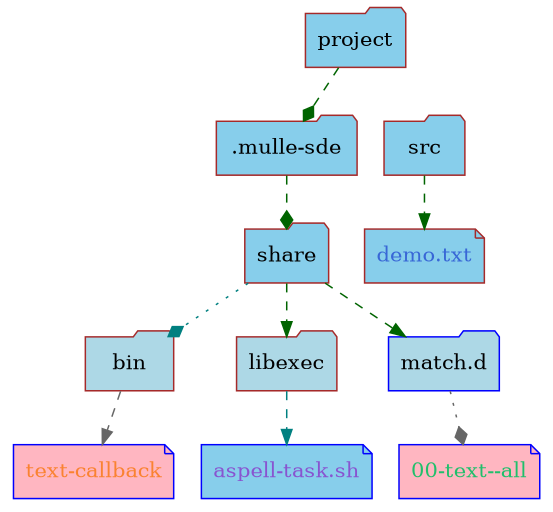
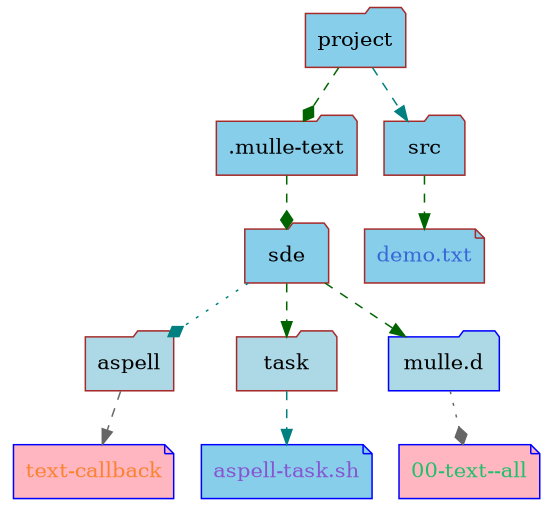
edge "project" -> "src": added
node ".mulle-sde": label ".mulle-sde" -> ".mulle-text"
node "share": label "share" -> "sde"
node "bin": label "bin" -> "aspell"
node "libexec": label "libexec" -> "task"
node "match.d": label "match.d" -> "mulle.d"
